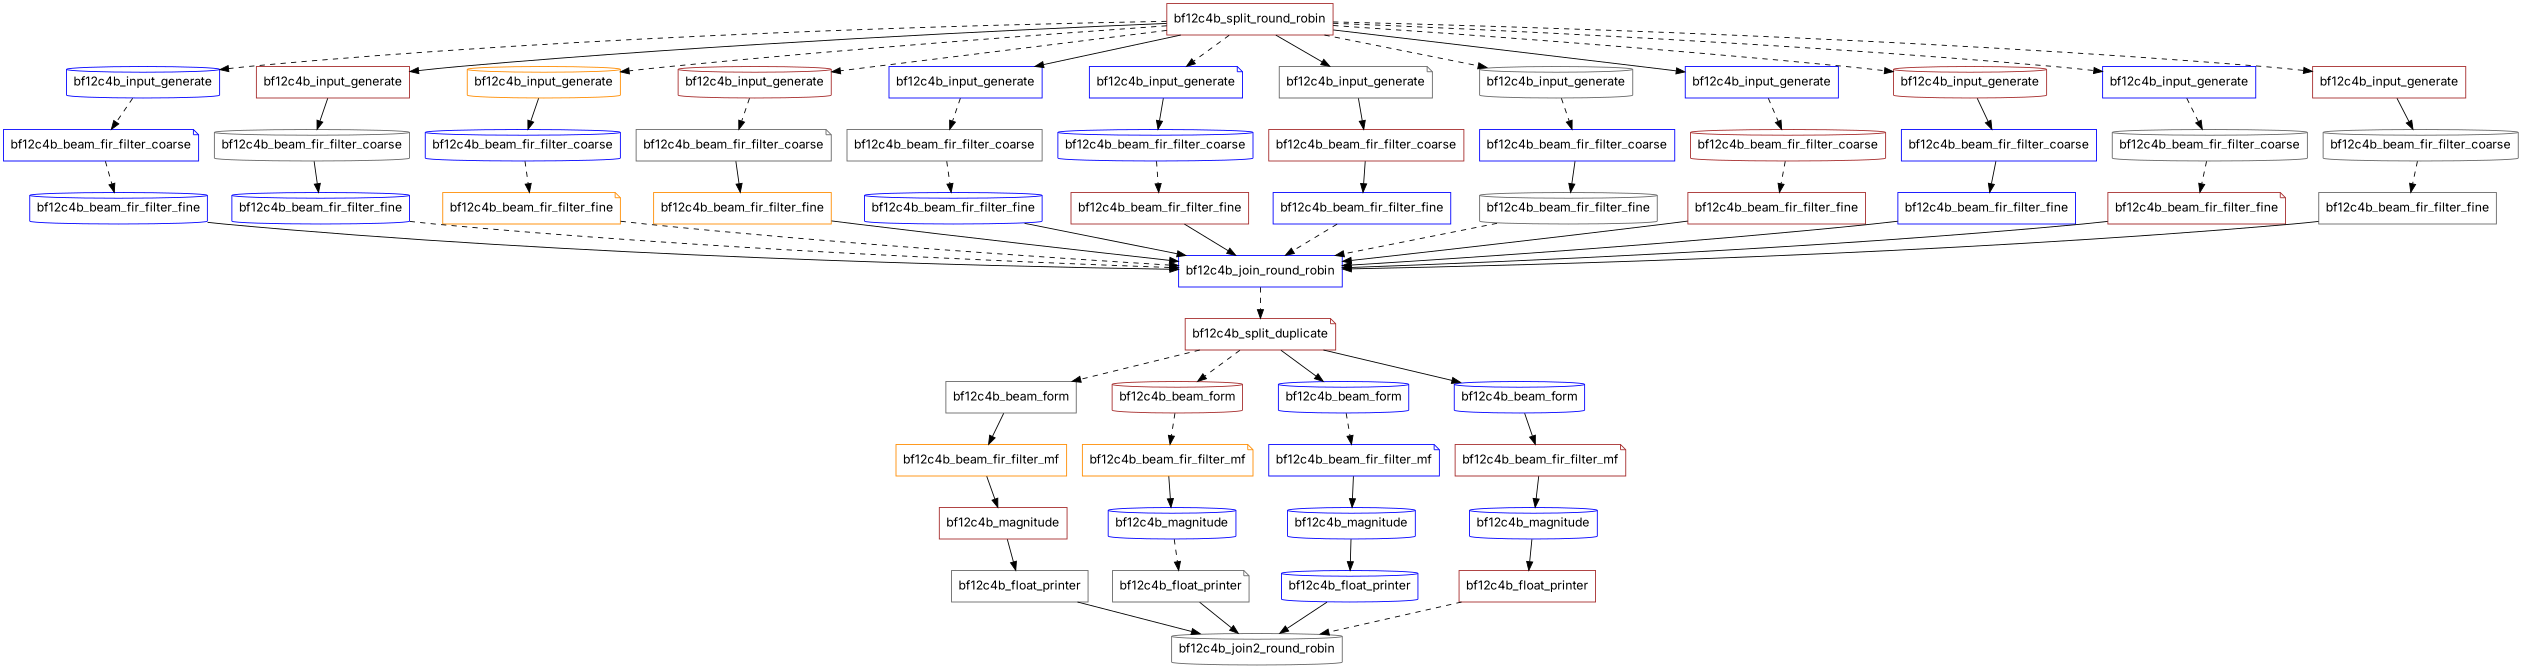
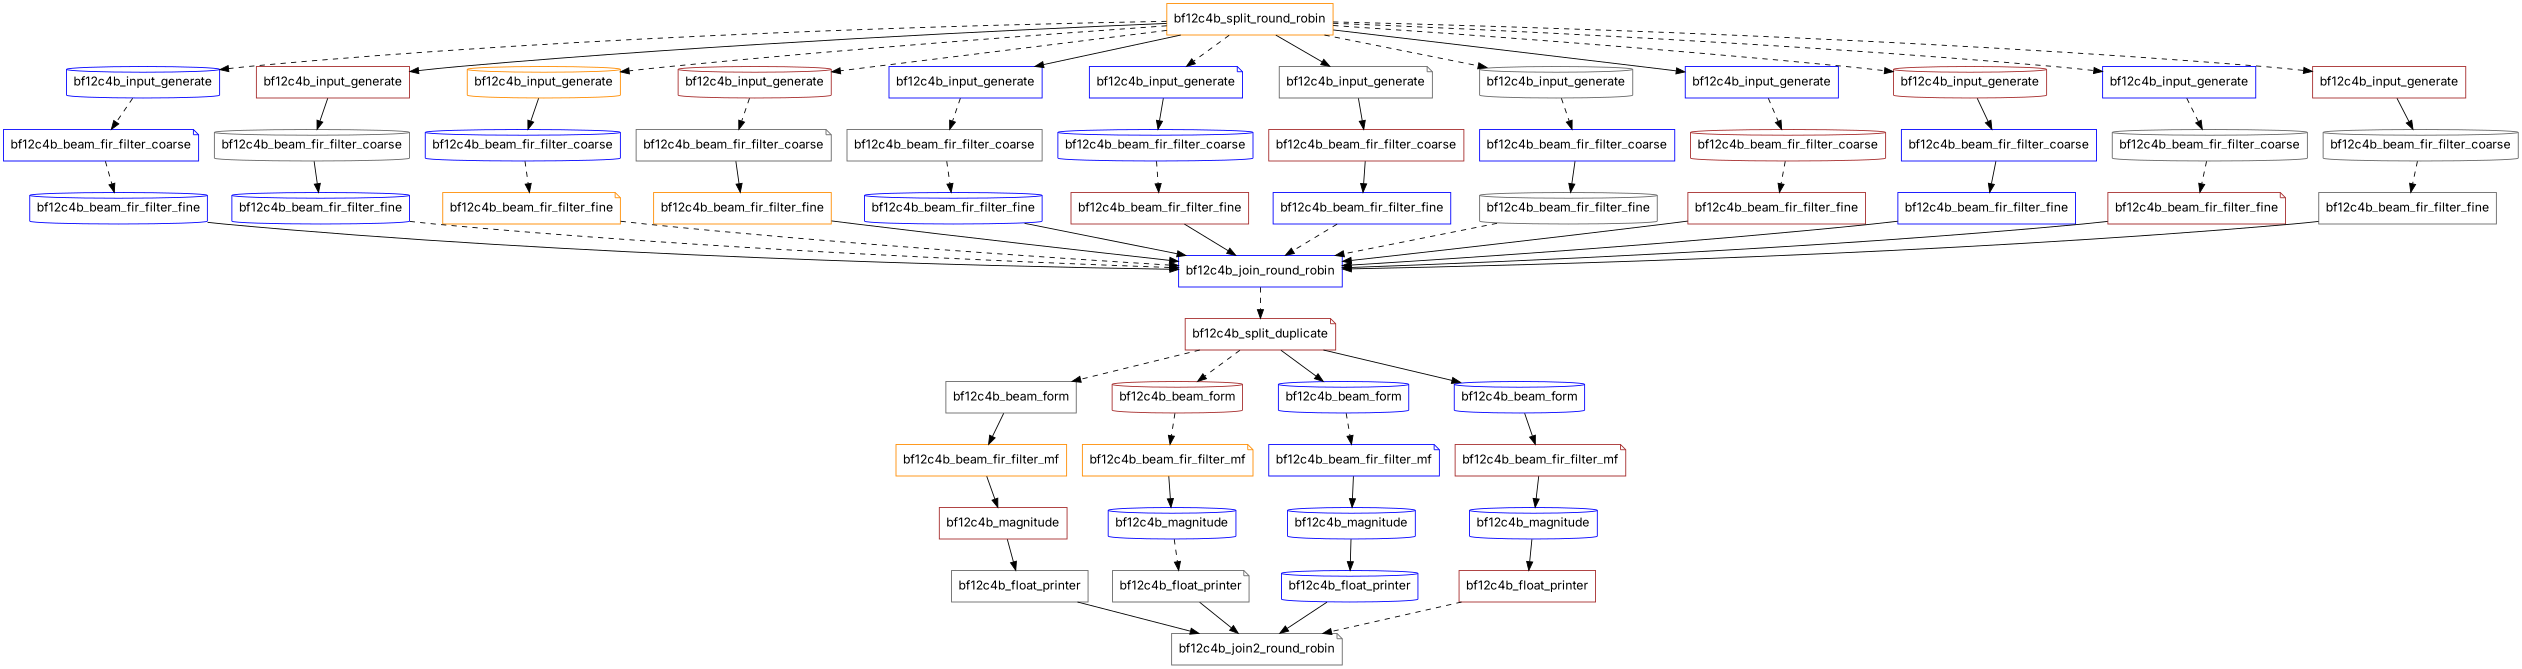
node "bf12c4b_split_round_robin": color brown -> darkorange
node "bf12c4b_join2_round_robin": shape cylinder -> note
